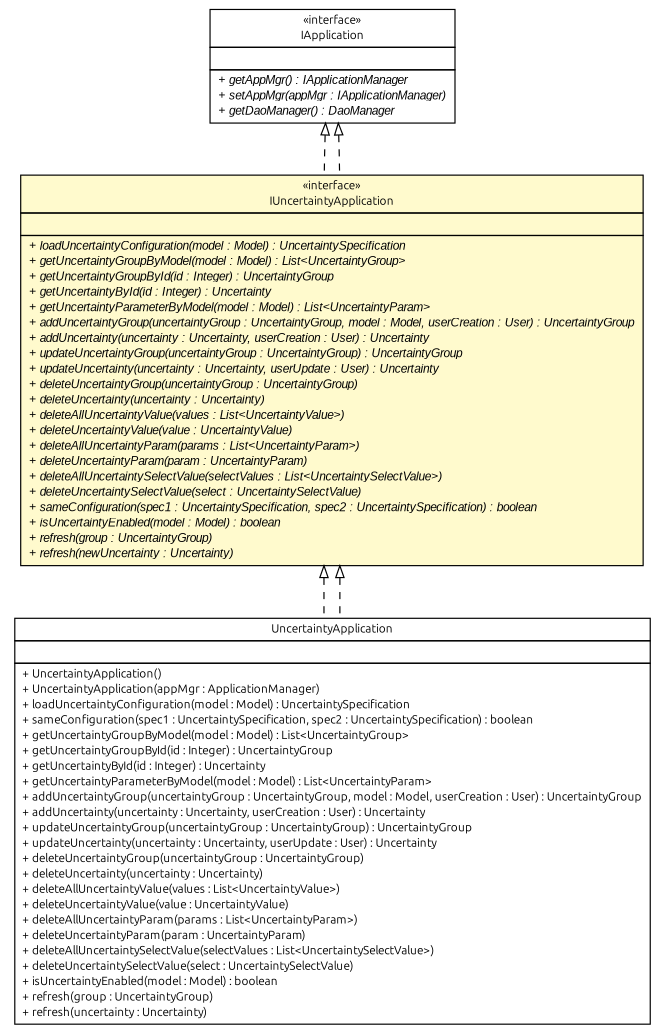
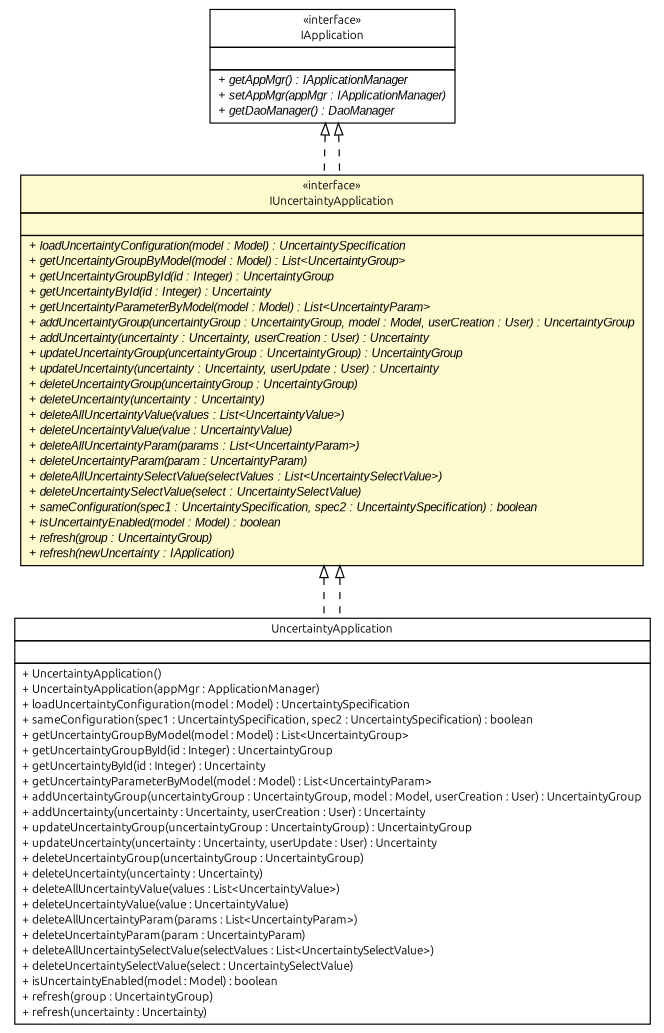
node "IUncertaintyApplication": text "+ refresh(newUncertainty : Uncertainty)" -> "+ refresh(newUncertainty : IApplication)"
